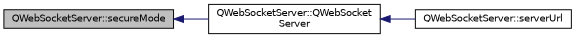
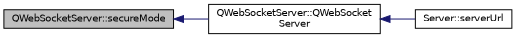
node "QWebSocketServer::serverUrl": label "QWebSocketServer::serverUrl" -> "Server::serverUrl"
